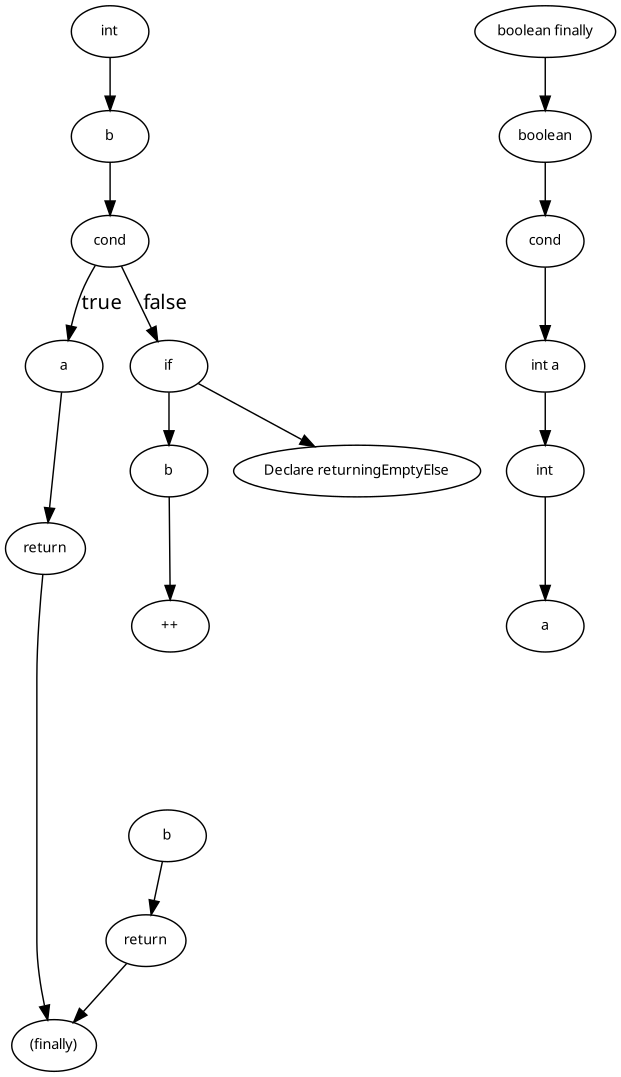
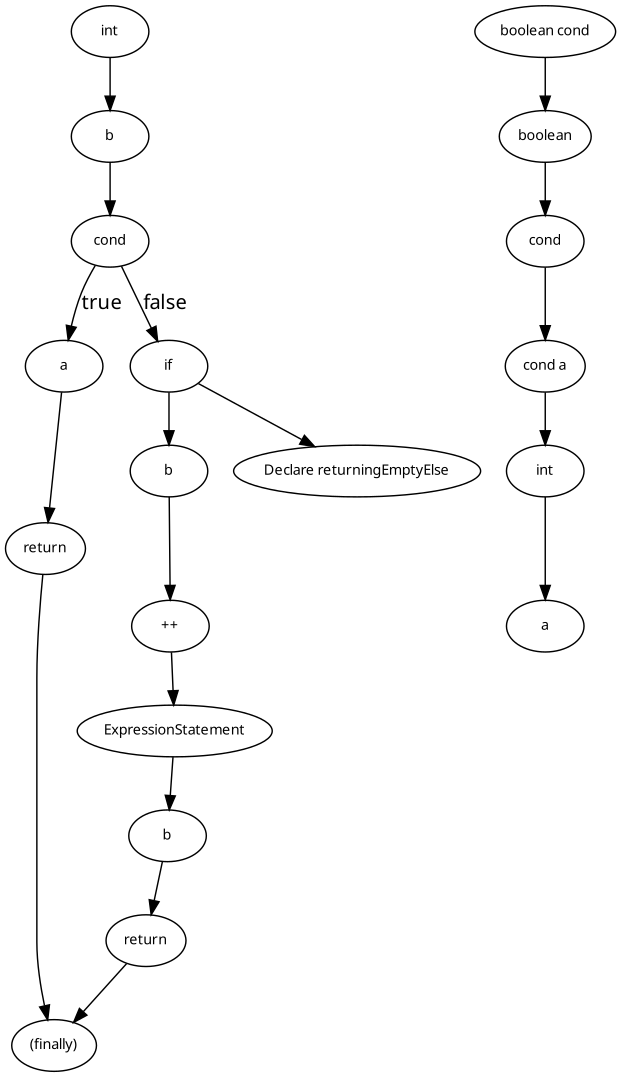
node "boolean finally": label "boolean finally" -> "boolean cond"
node "int a": label "int a" -> "cond a"
node "ExpressionStatement": added
